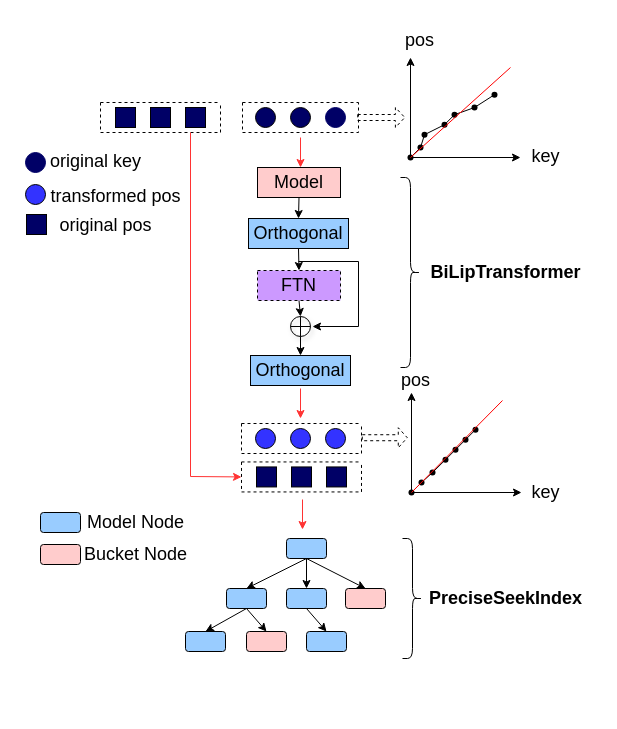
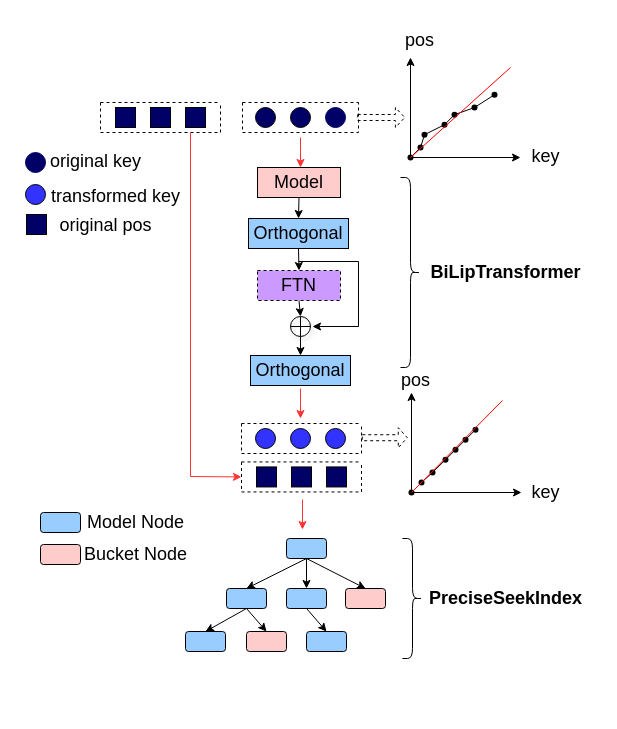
node "transformed pos": label "transformed pos" -> "transformed key"
